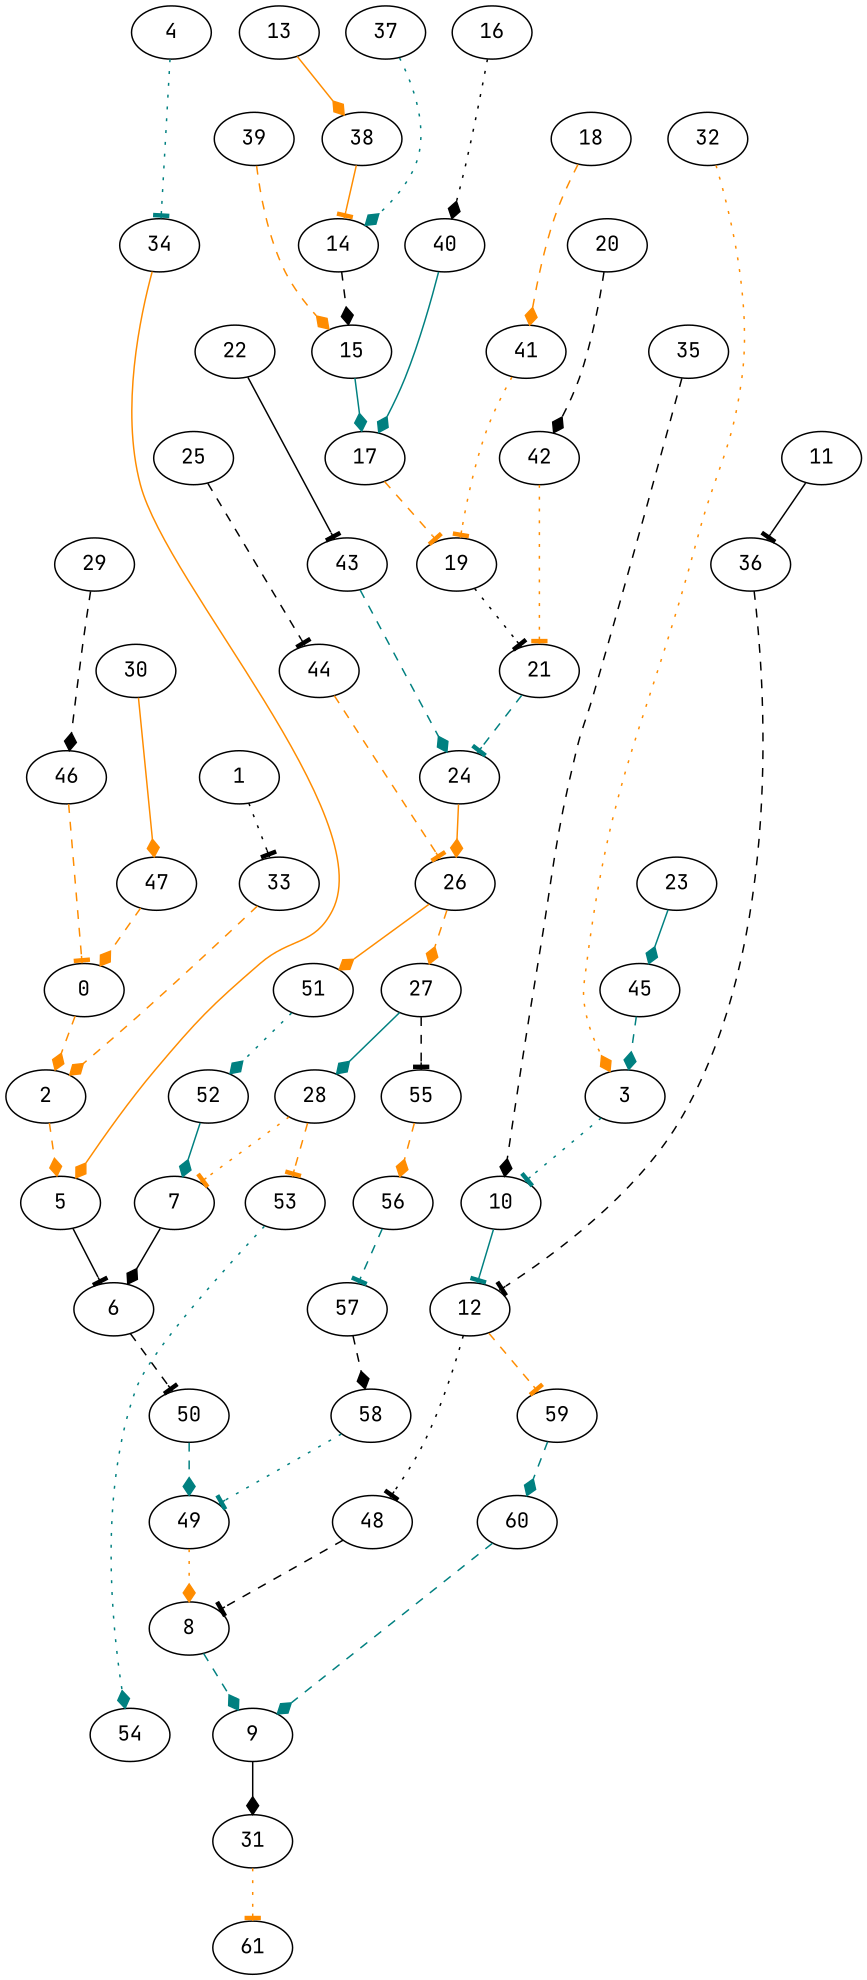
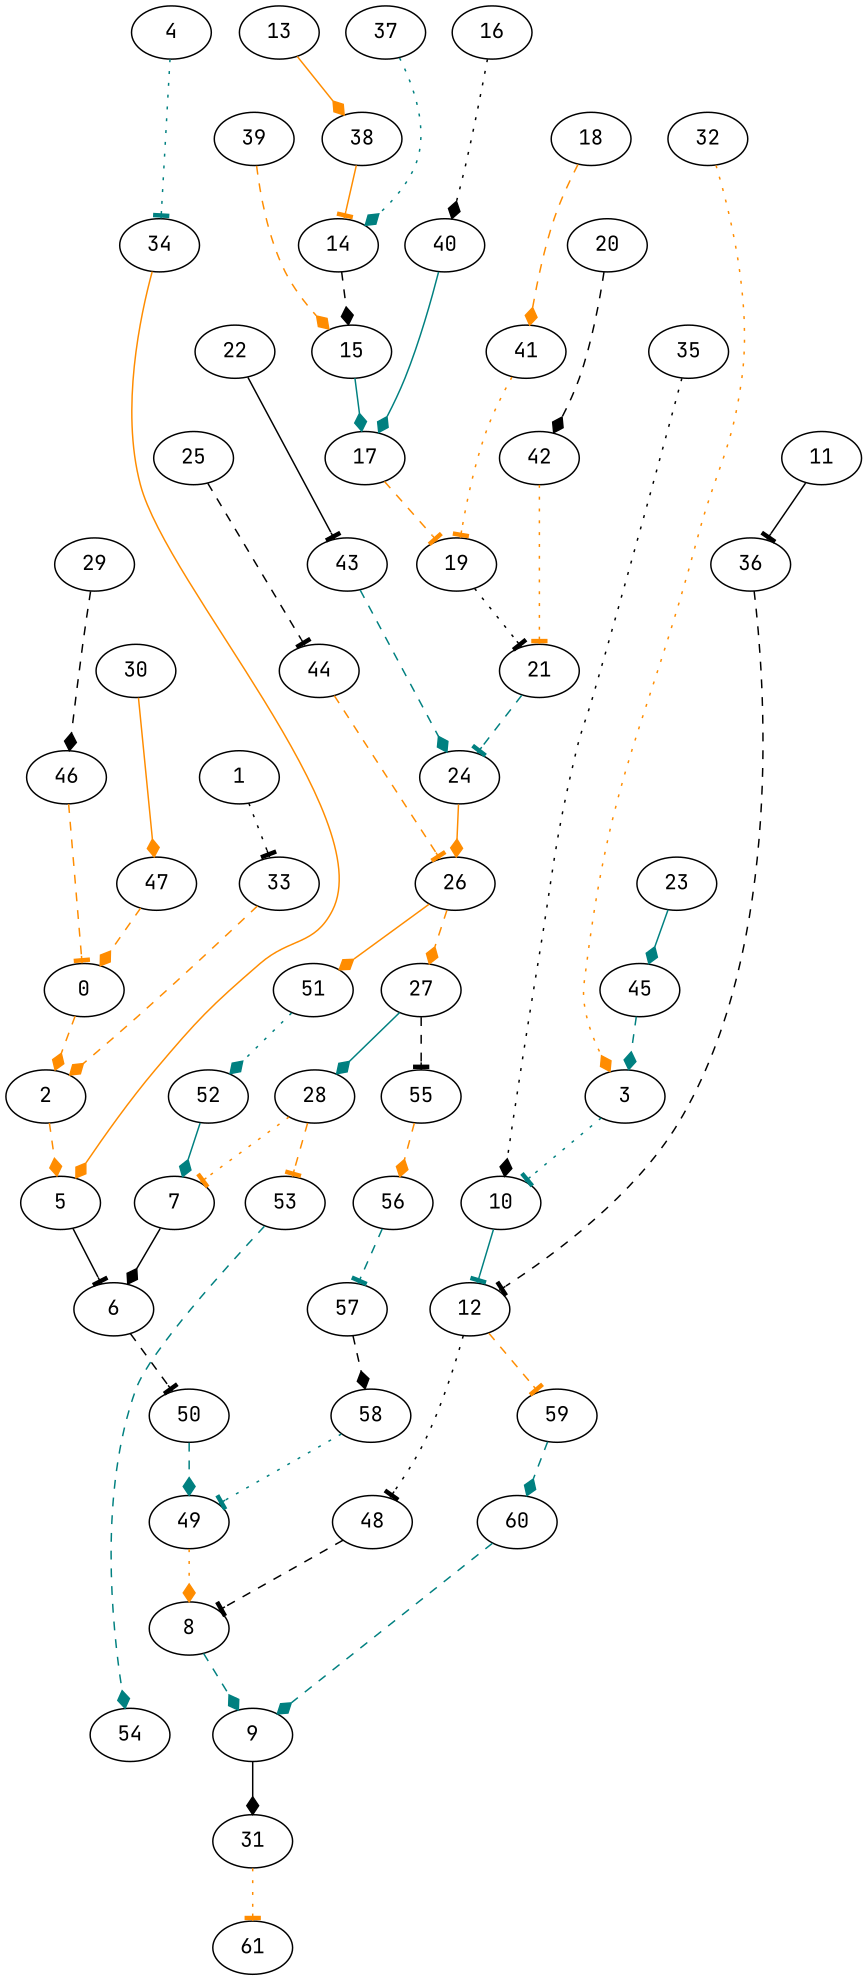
edge "35" -> "10": style dashed -> dotted
edge "53" -> "54": style dotted -> dashed
